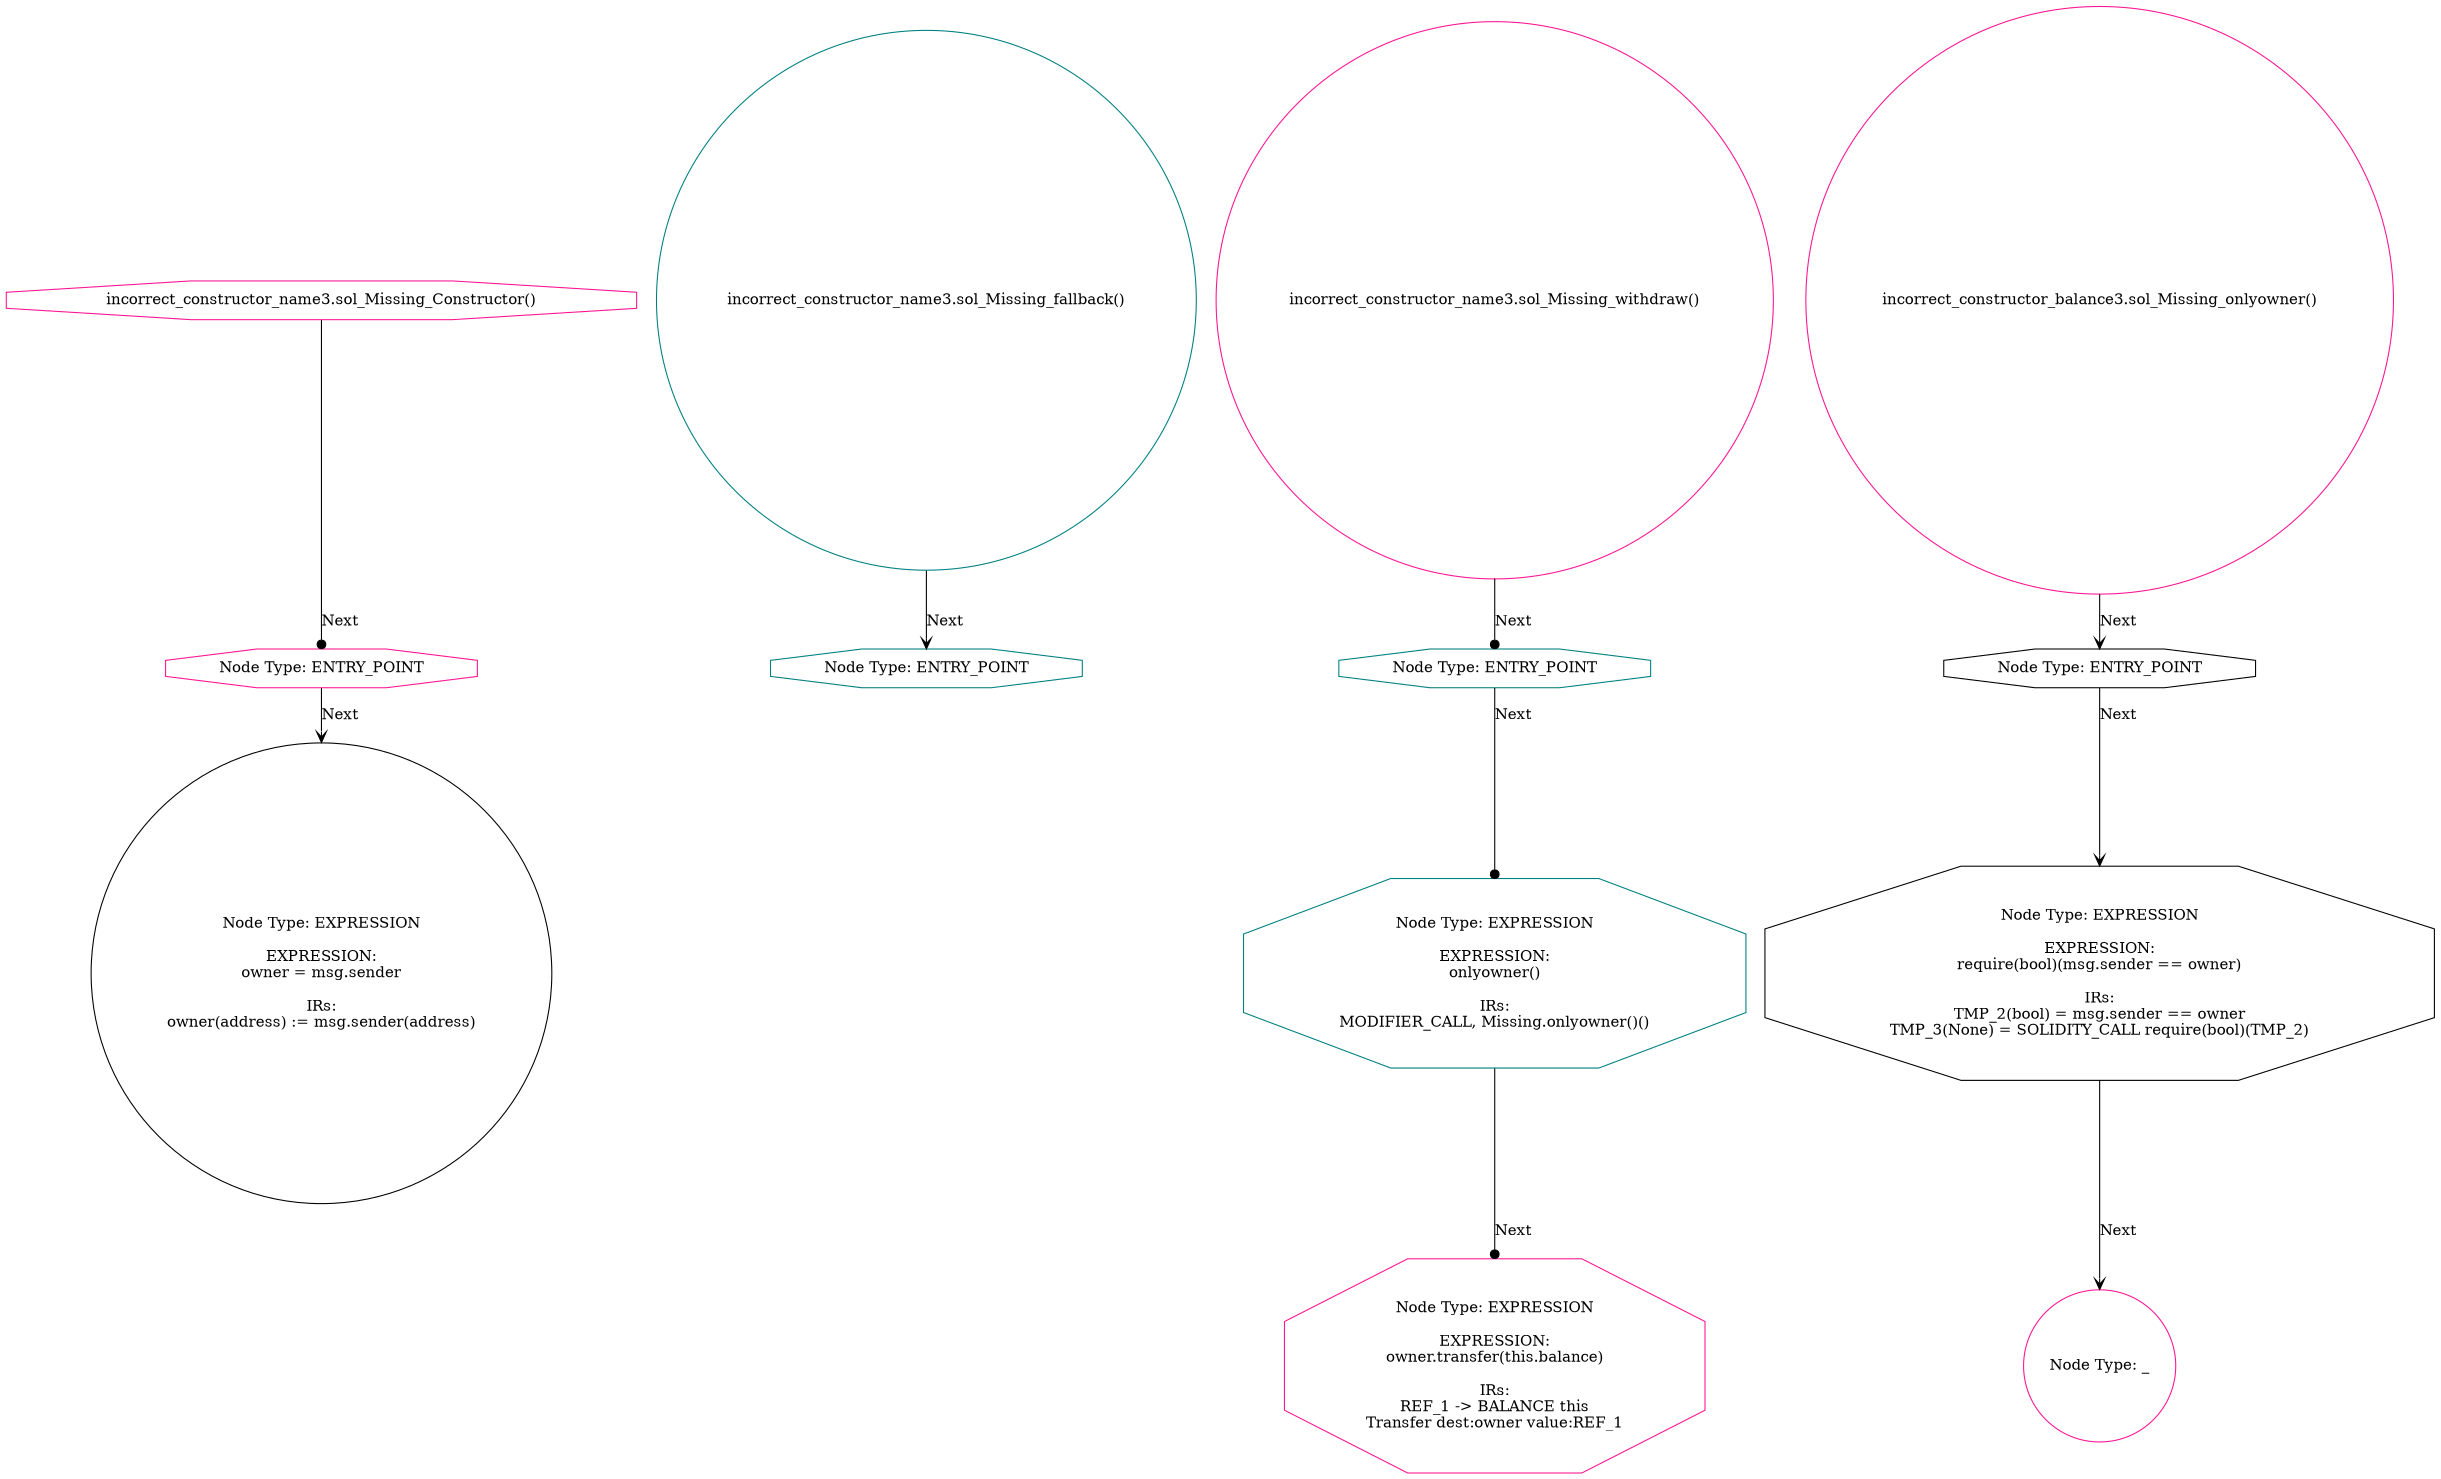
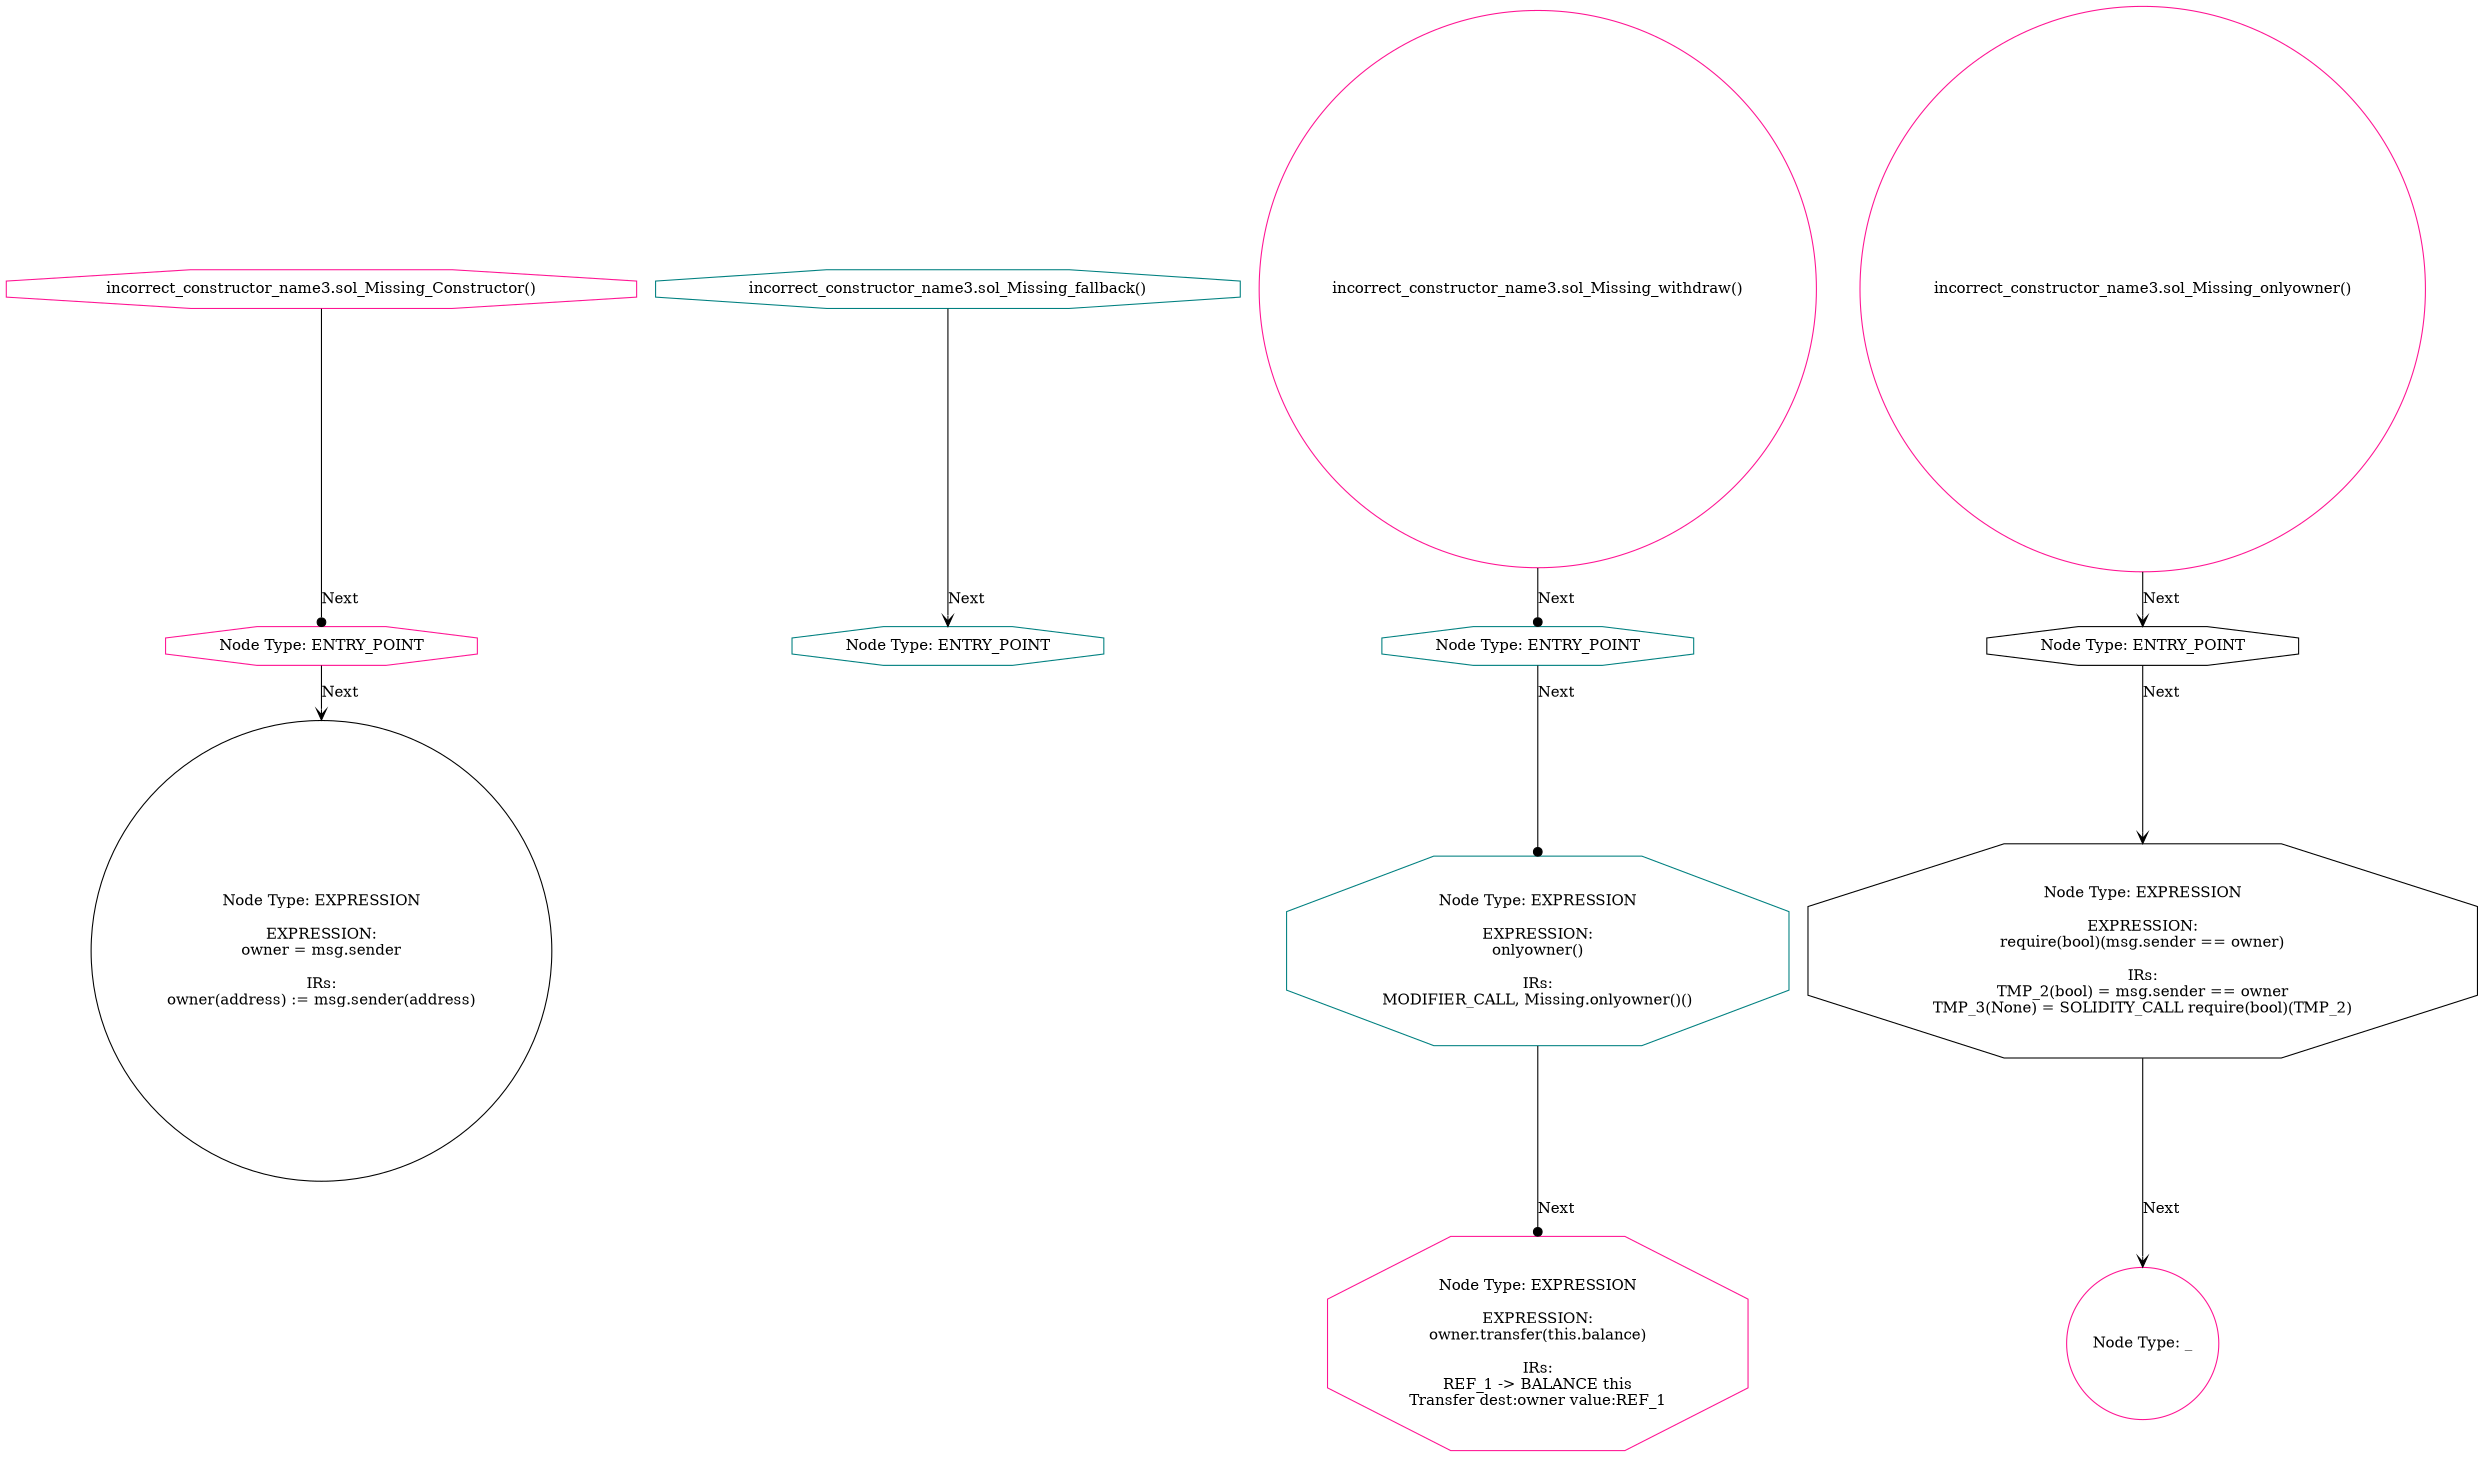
node "incorrect_constructor_name3.sol_Missing_fallback()": shape circle -> octagon
node "incorrect_constructor_balance3.sol_Missing_onlyowner()": label "incorrect_constructor_balance3.sol_Missing_onlyowner()" -> "incorrect_constructor_name3.sol_Missing_onlyowner()"
